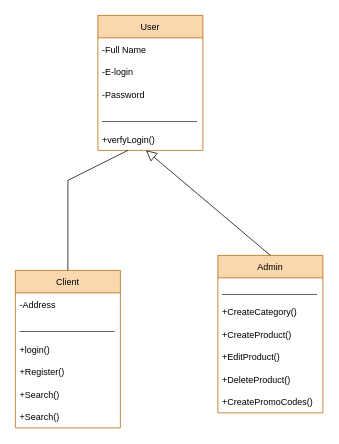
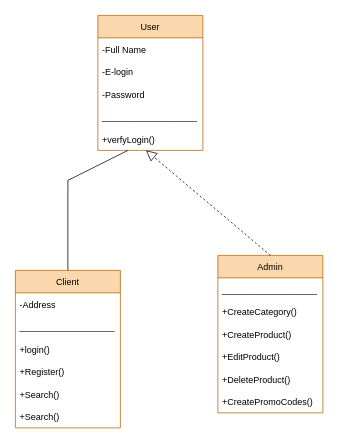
edge "Admin" -> "+verfyLogin()": style solid -> dashed
